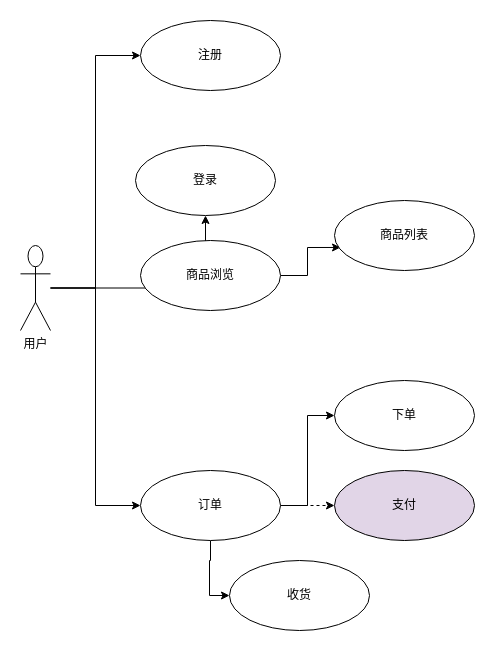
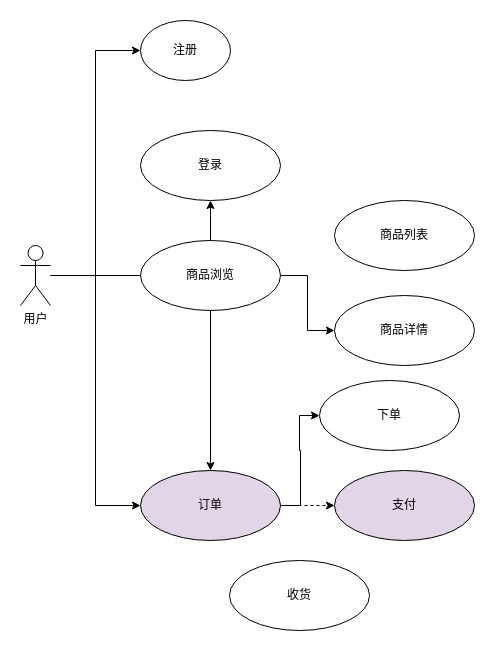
node "注册": size 140x70 -> 90x60
node "登录": moved (206, 181) -> (211, 166)
edge "商品浏览" -> "商品列表": now "商品浏览" -> "订单"
node "用户": size 30x85 -> 30x60
edge "商品浏览" -> "商品详情": added
node "商品详情": added
node "下单": moved (405, 416) -> (390, 416)
node "订单": fillcolor #ffffff -> #e1d5e7
edge "订单" -> "收货": removed
